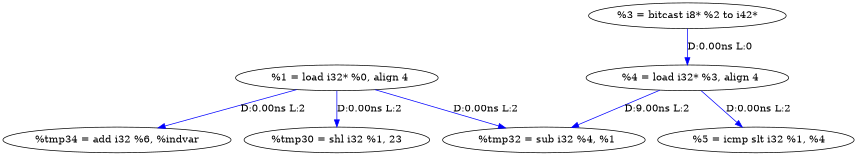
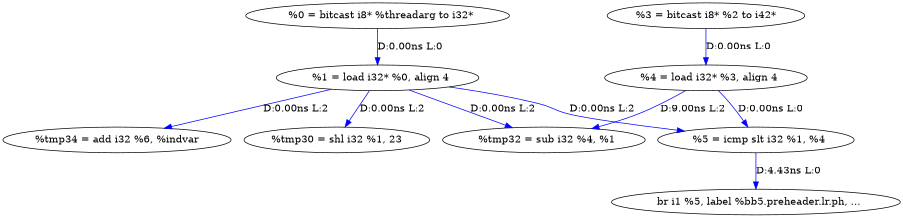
node "%0 = bitcast i8* %threadarg to i32*": added
edge "%4 = load i32* %3, align 4" -> "%5 = icmp slt i32 %1, %4": label "D:0.00ns L:2" -> "D:0.00ns L:0"
edge "%1 = load i32* %0, align 4" -> "%5 = icmp slt i32 %1, %4": added, label "D:0.00ns L:2"
node "br i1 %5, label %bb5.preheader.lr.ph, ...": added
